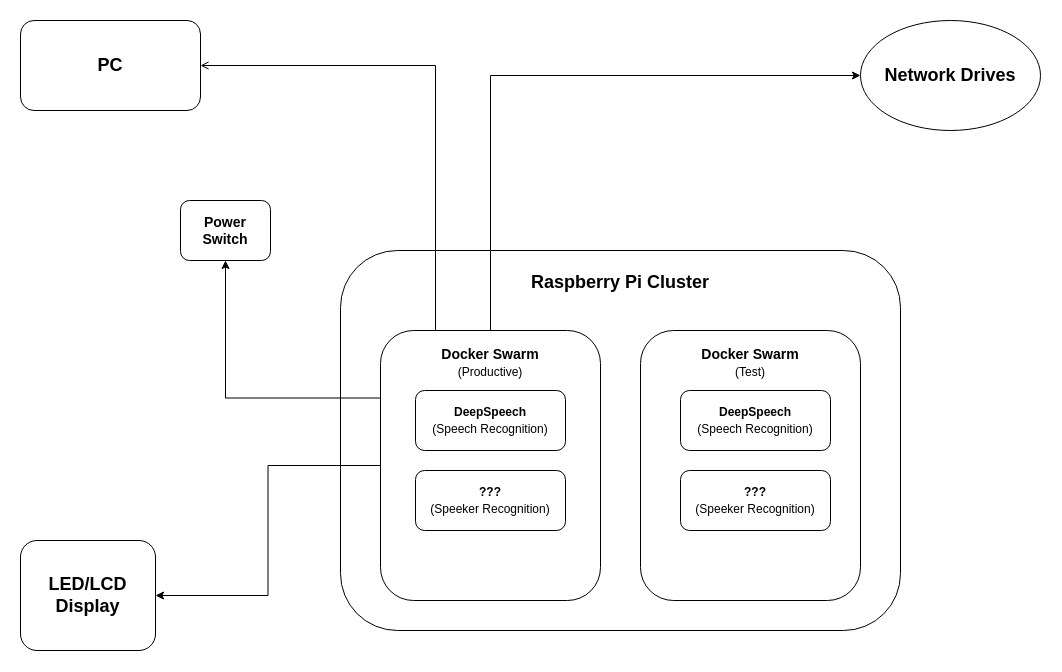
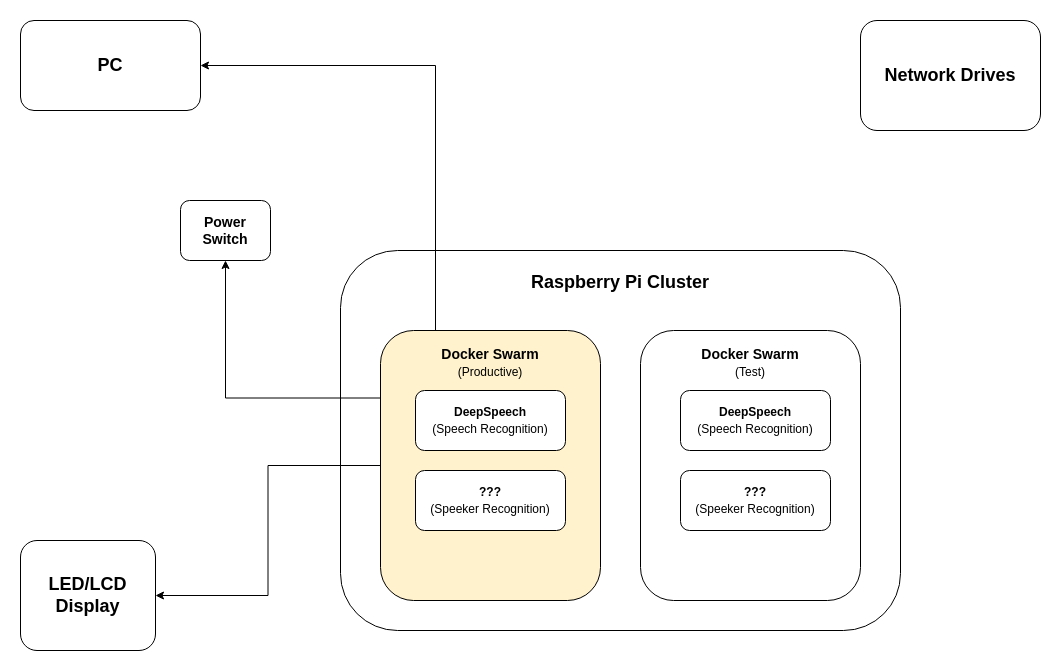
edge "Docker Swarm (Productive)" -> "PC": arrowhead open -> classic
edge "Docker Swarm (Productive)" -> "Network Drives": removed
node "Network Drives": shape ellipse -> rounded rectangle
node "Docker Swarm (Productive)": fillcolor #ffffff -> #fff2cc
